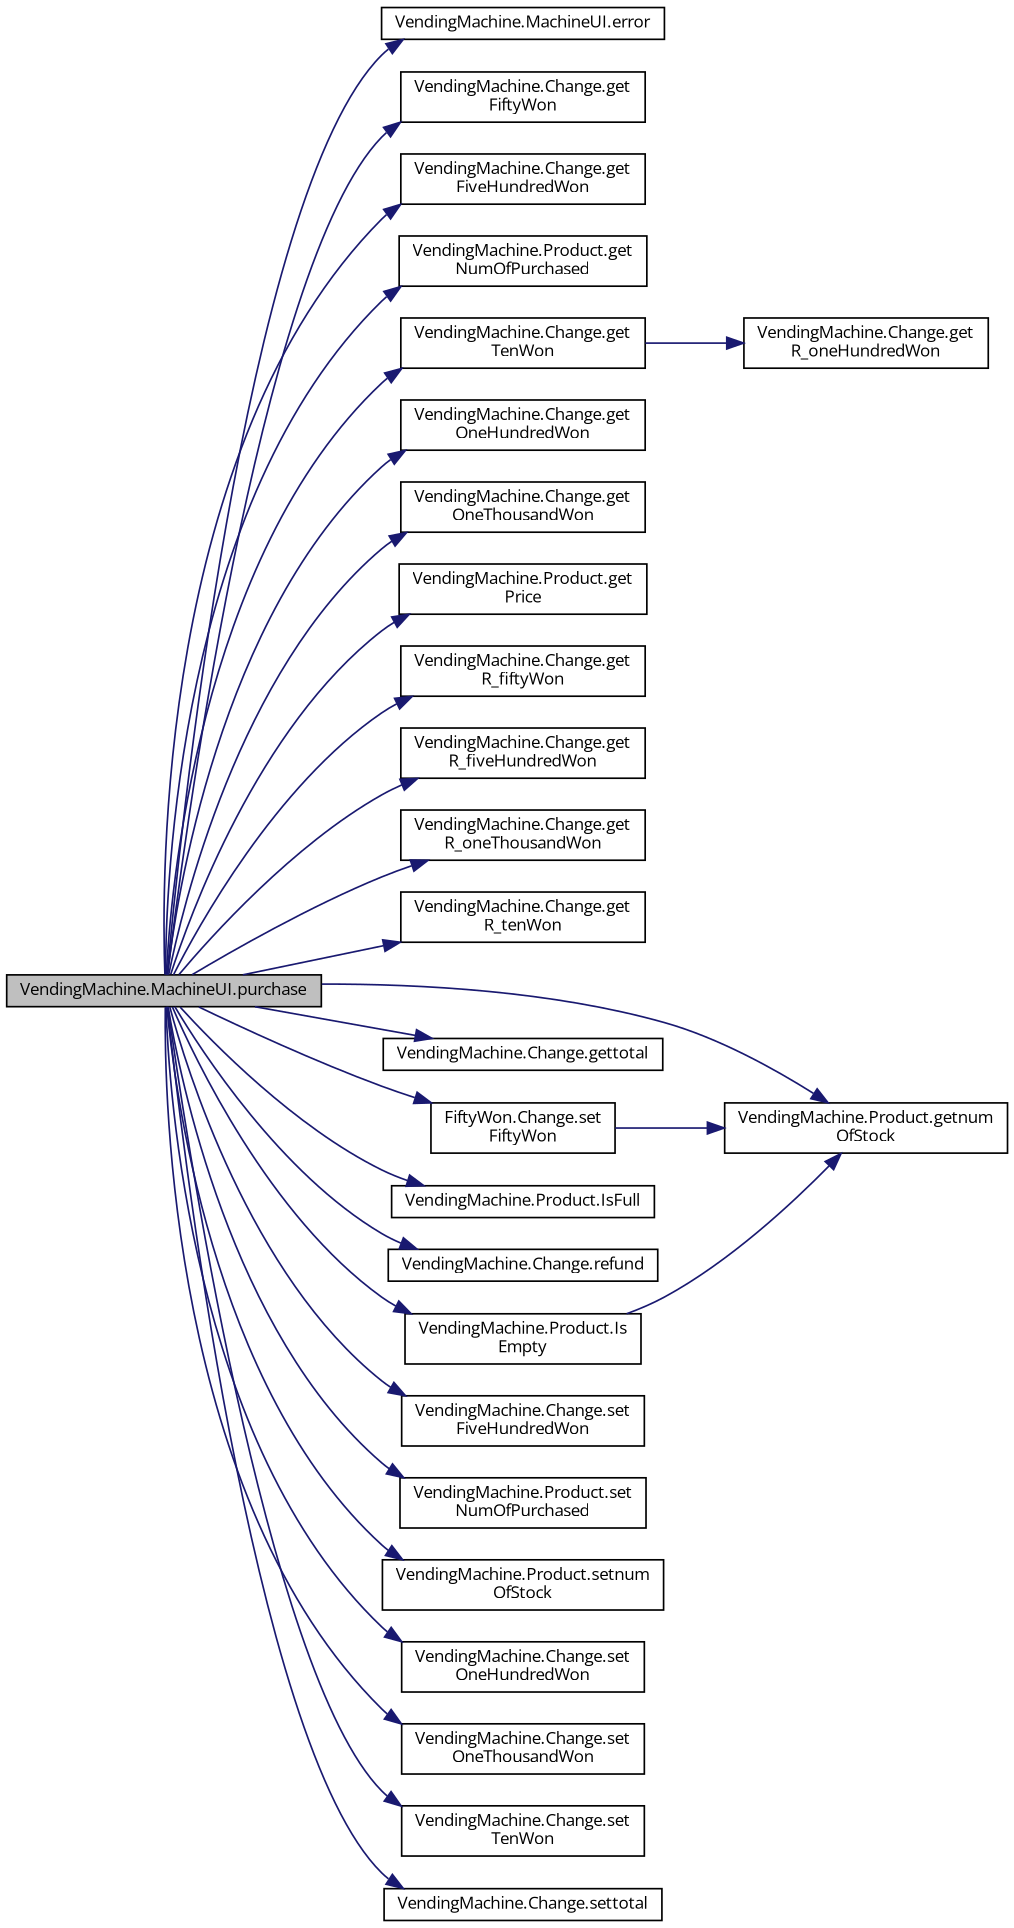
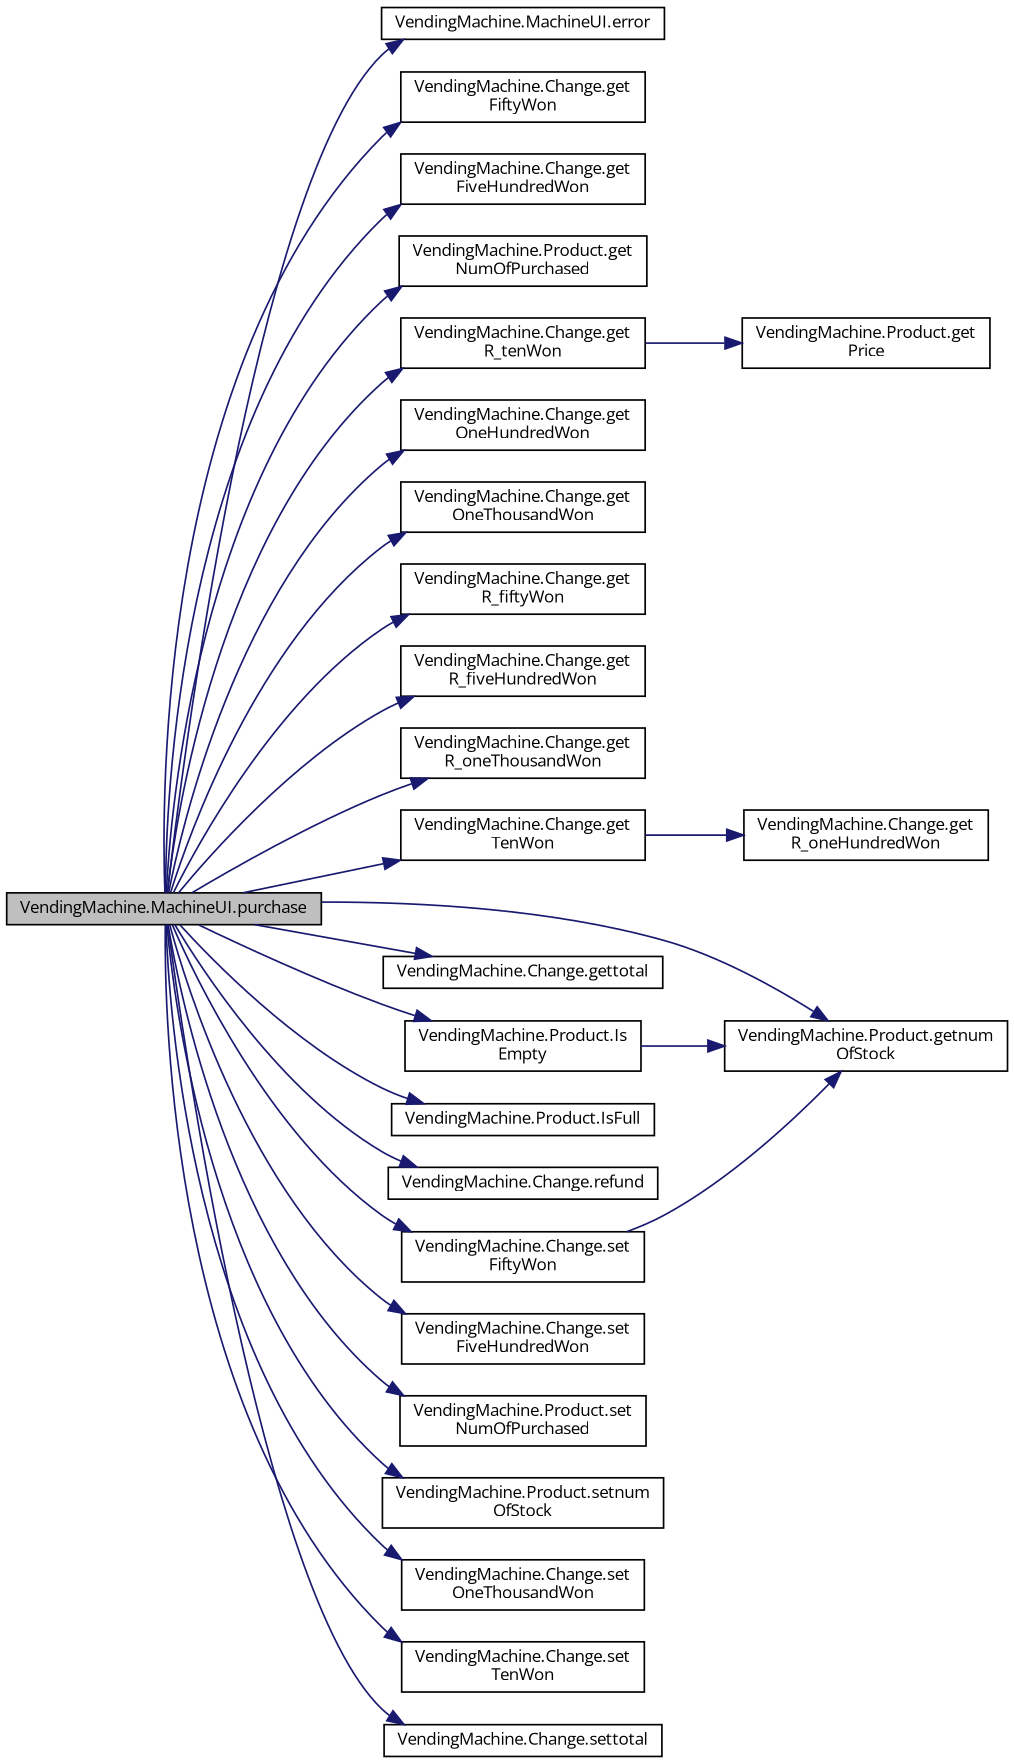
edge "VendingMachine.MachineUI.purchase" -> "VendingMachine.Product.get Price": now "VendingMachine.Change.get R_tenWon" -> "VendingMachine.Product.get Price"
node "FiftyWon.Change.set FiftyWon": label "FiftyWon.Change.set FiftyWon" -> "VendingMachine.Change.set FiftyWon"
node "VendingMachine.Change.set OneHundredWon": removed
